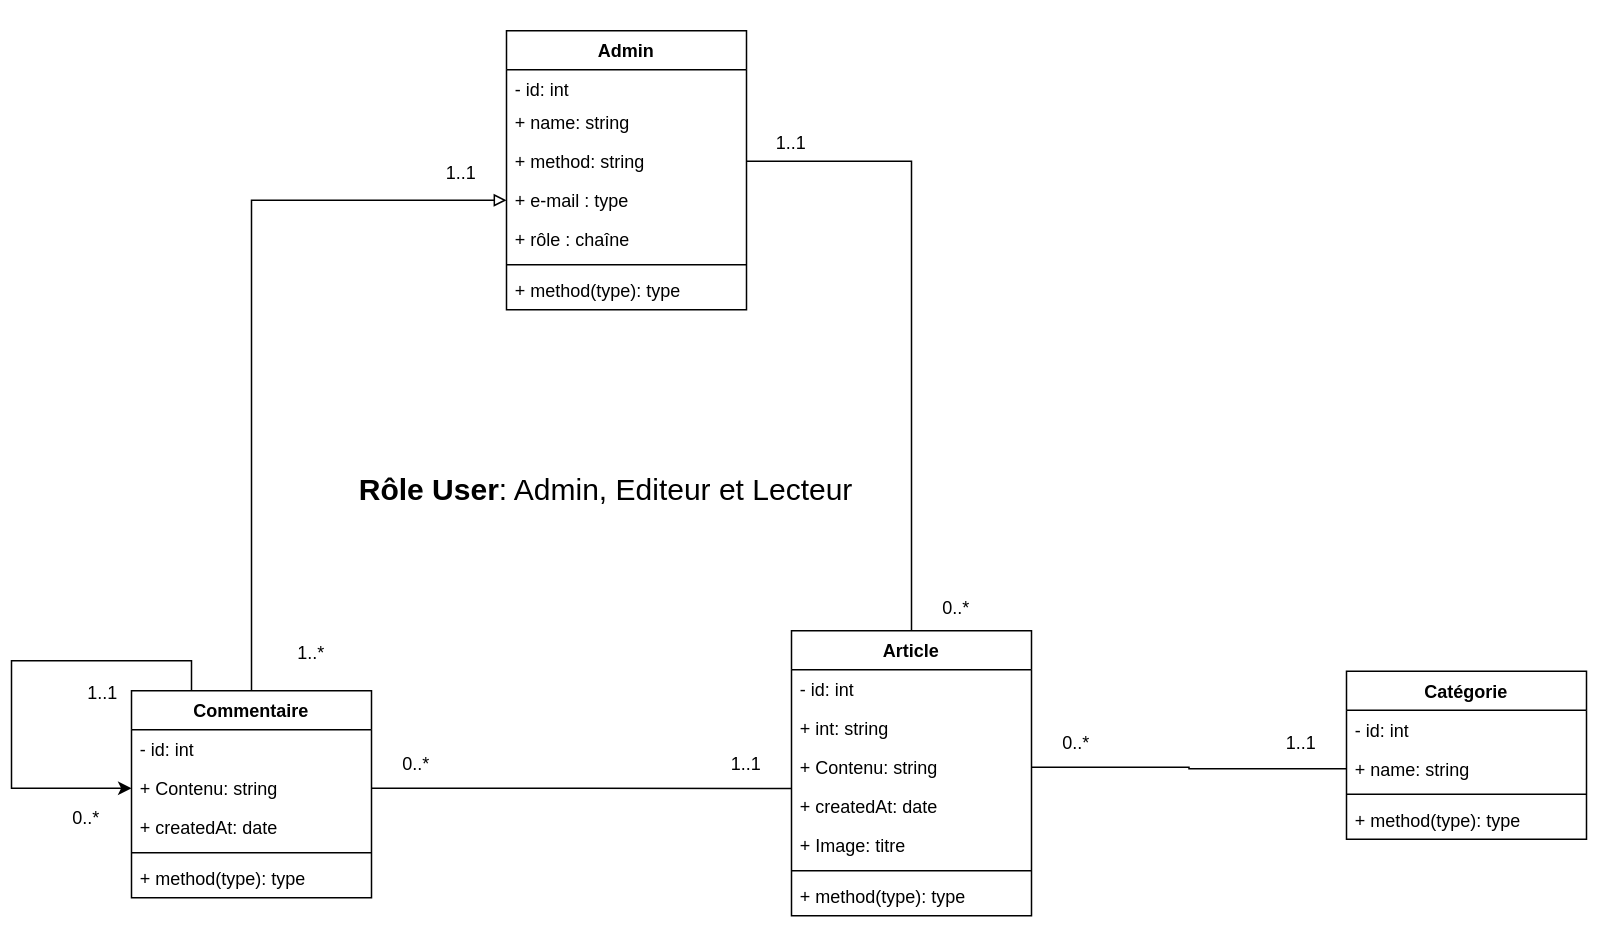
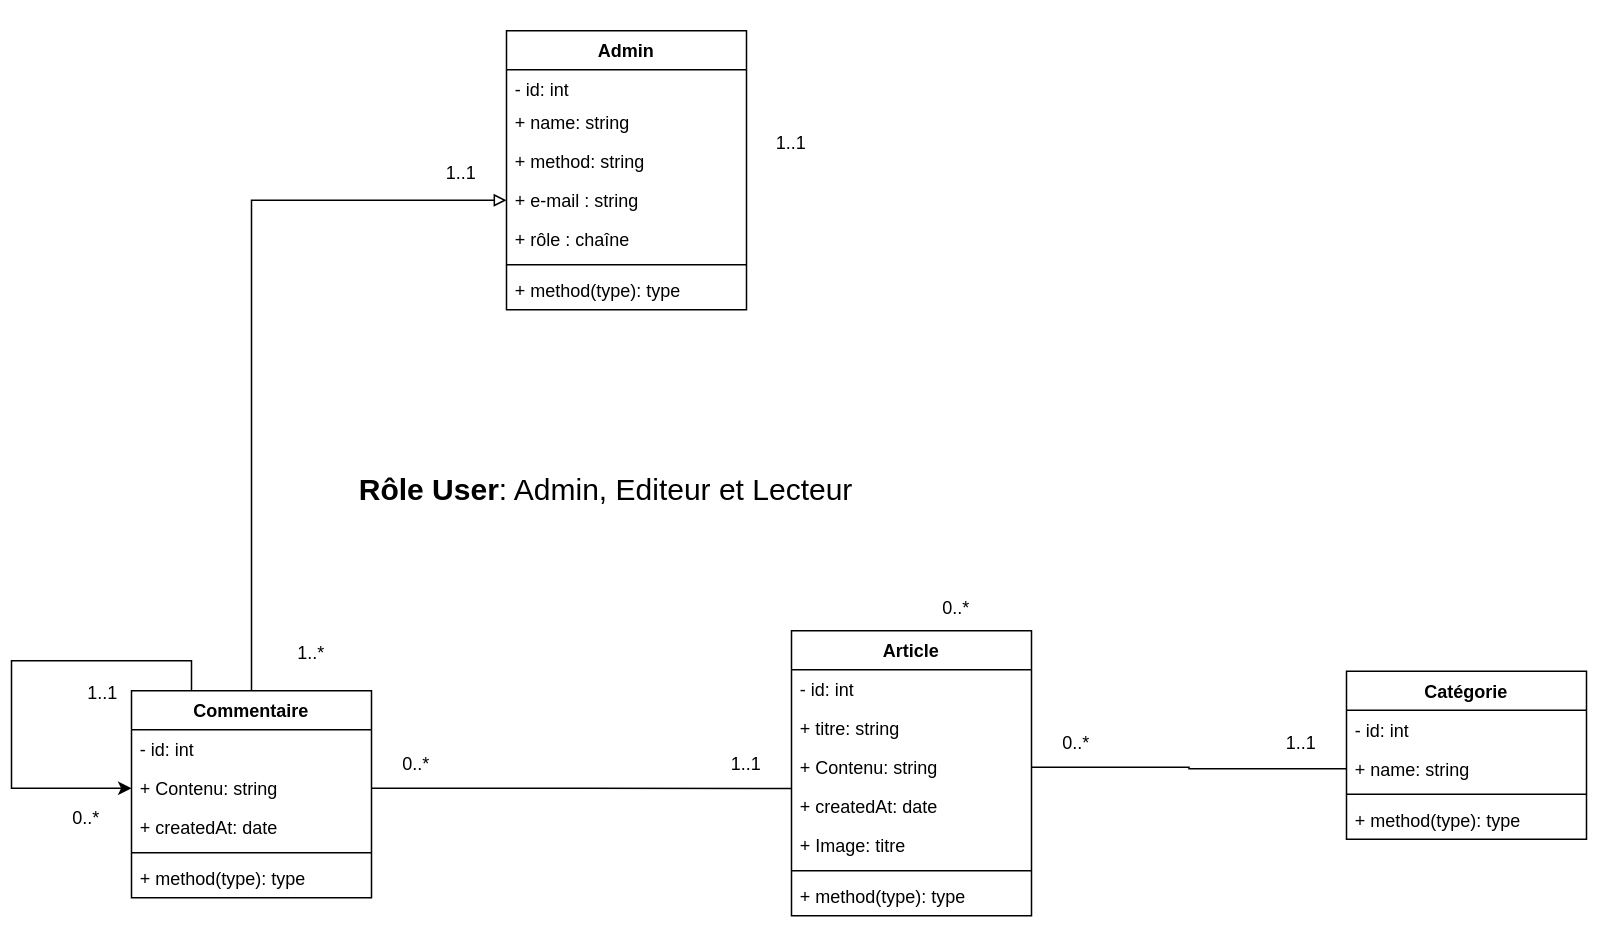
node "+ e-mail : type": label "+ e-mail : type" -> "+ e-mail : string"
edge "+ method: string" -- "Article": removed
node "+ int: string": label "+ int: string" -> "+ titre: string"
